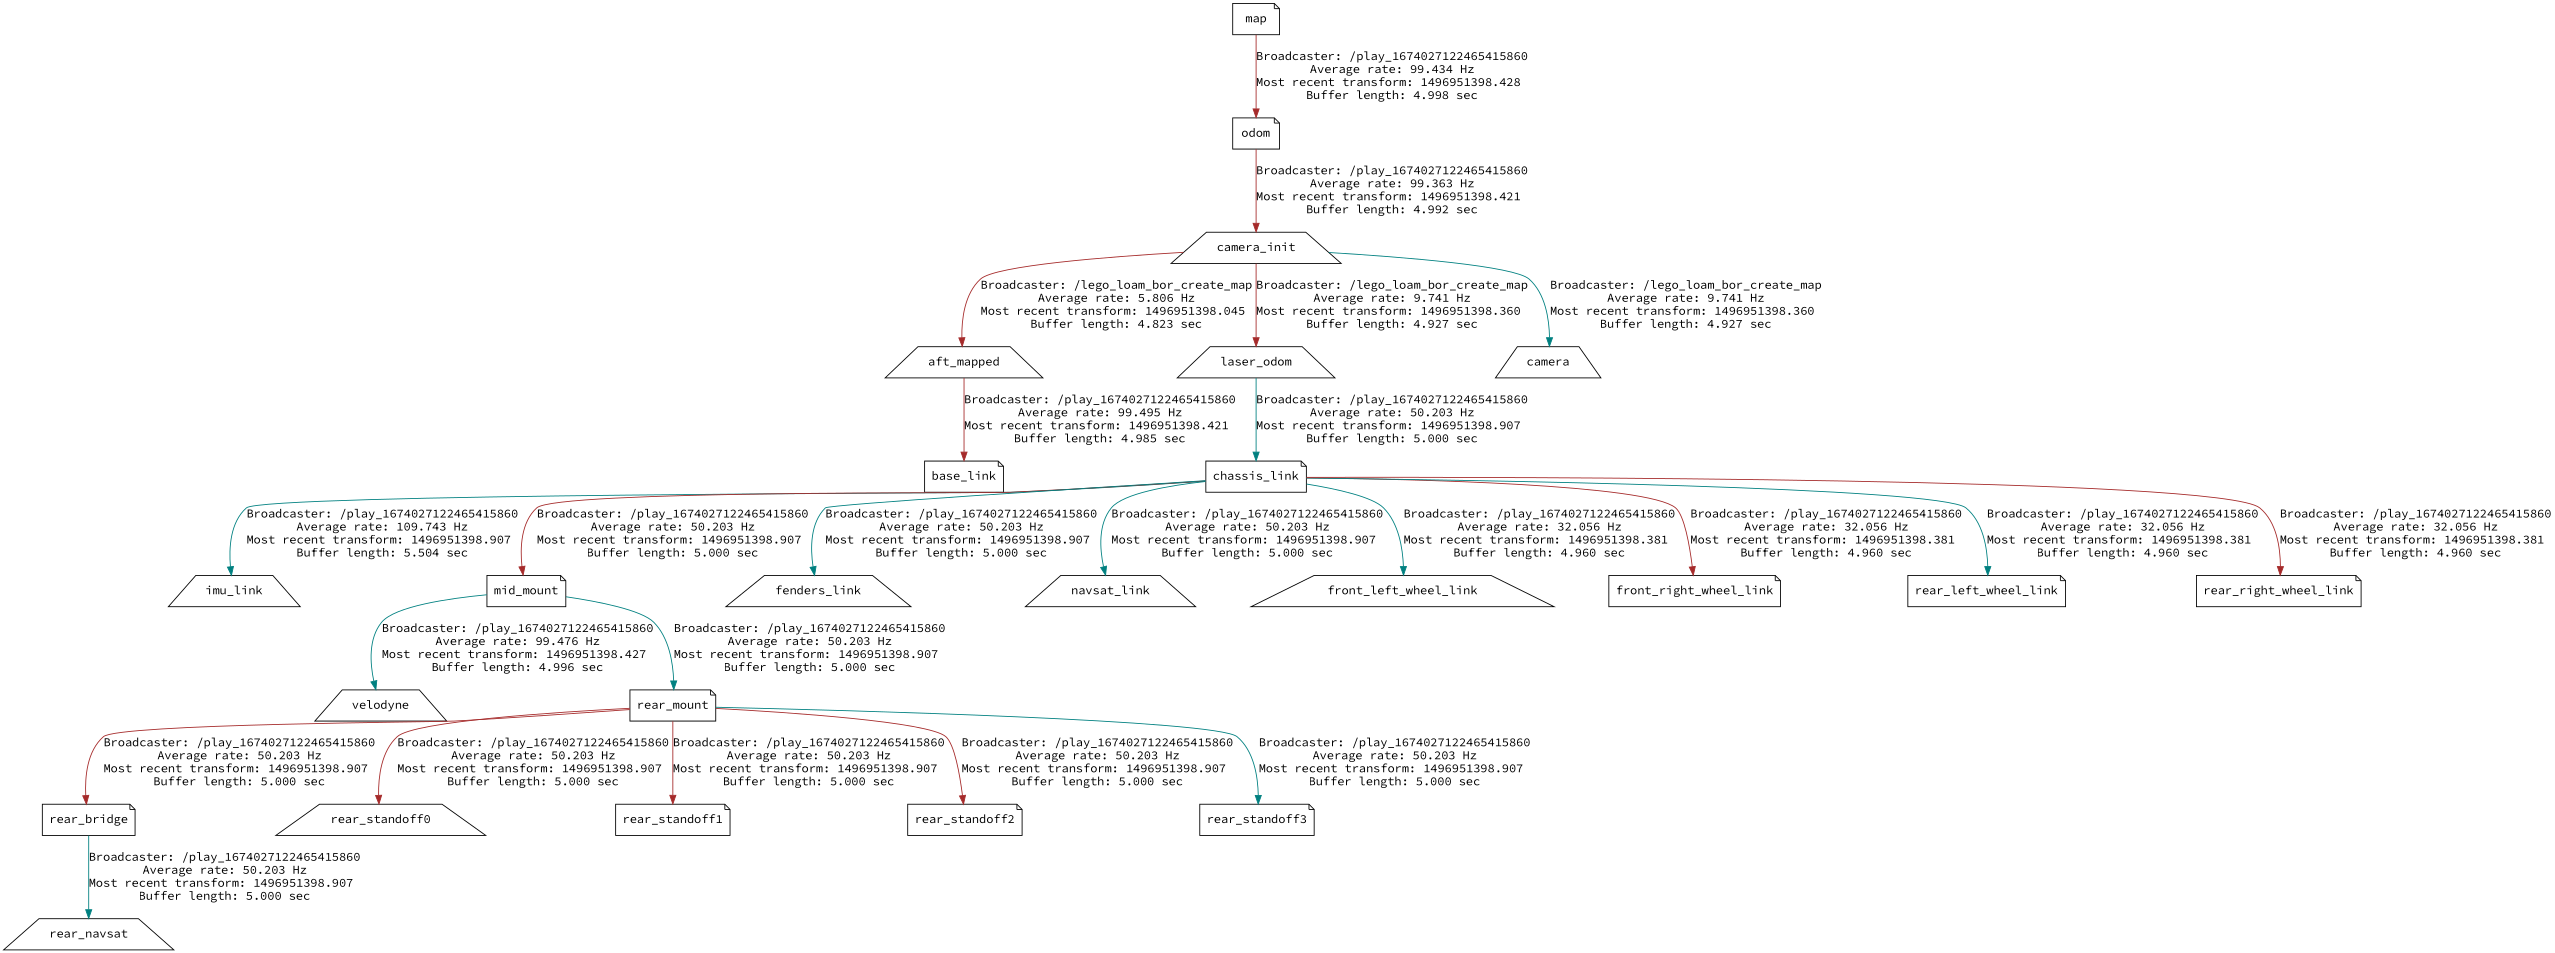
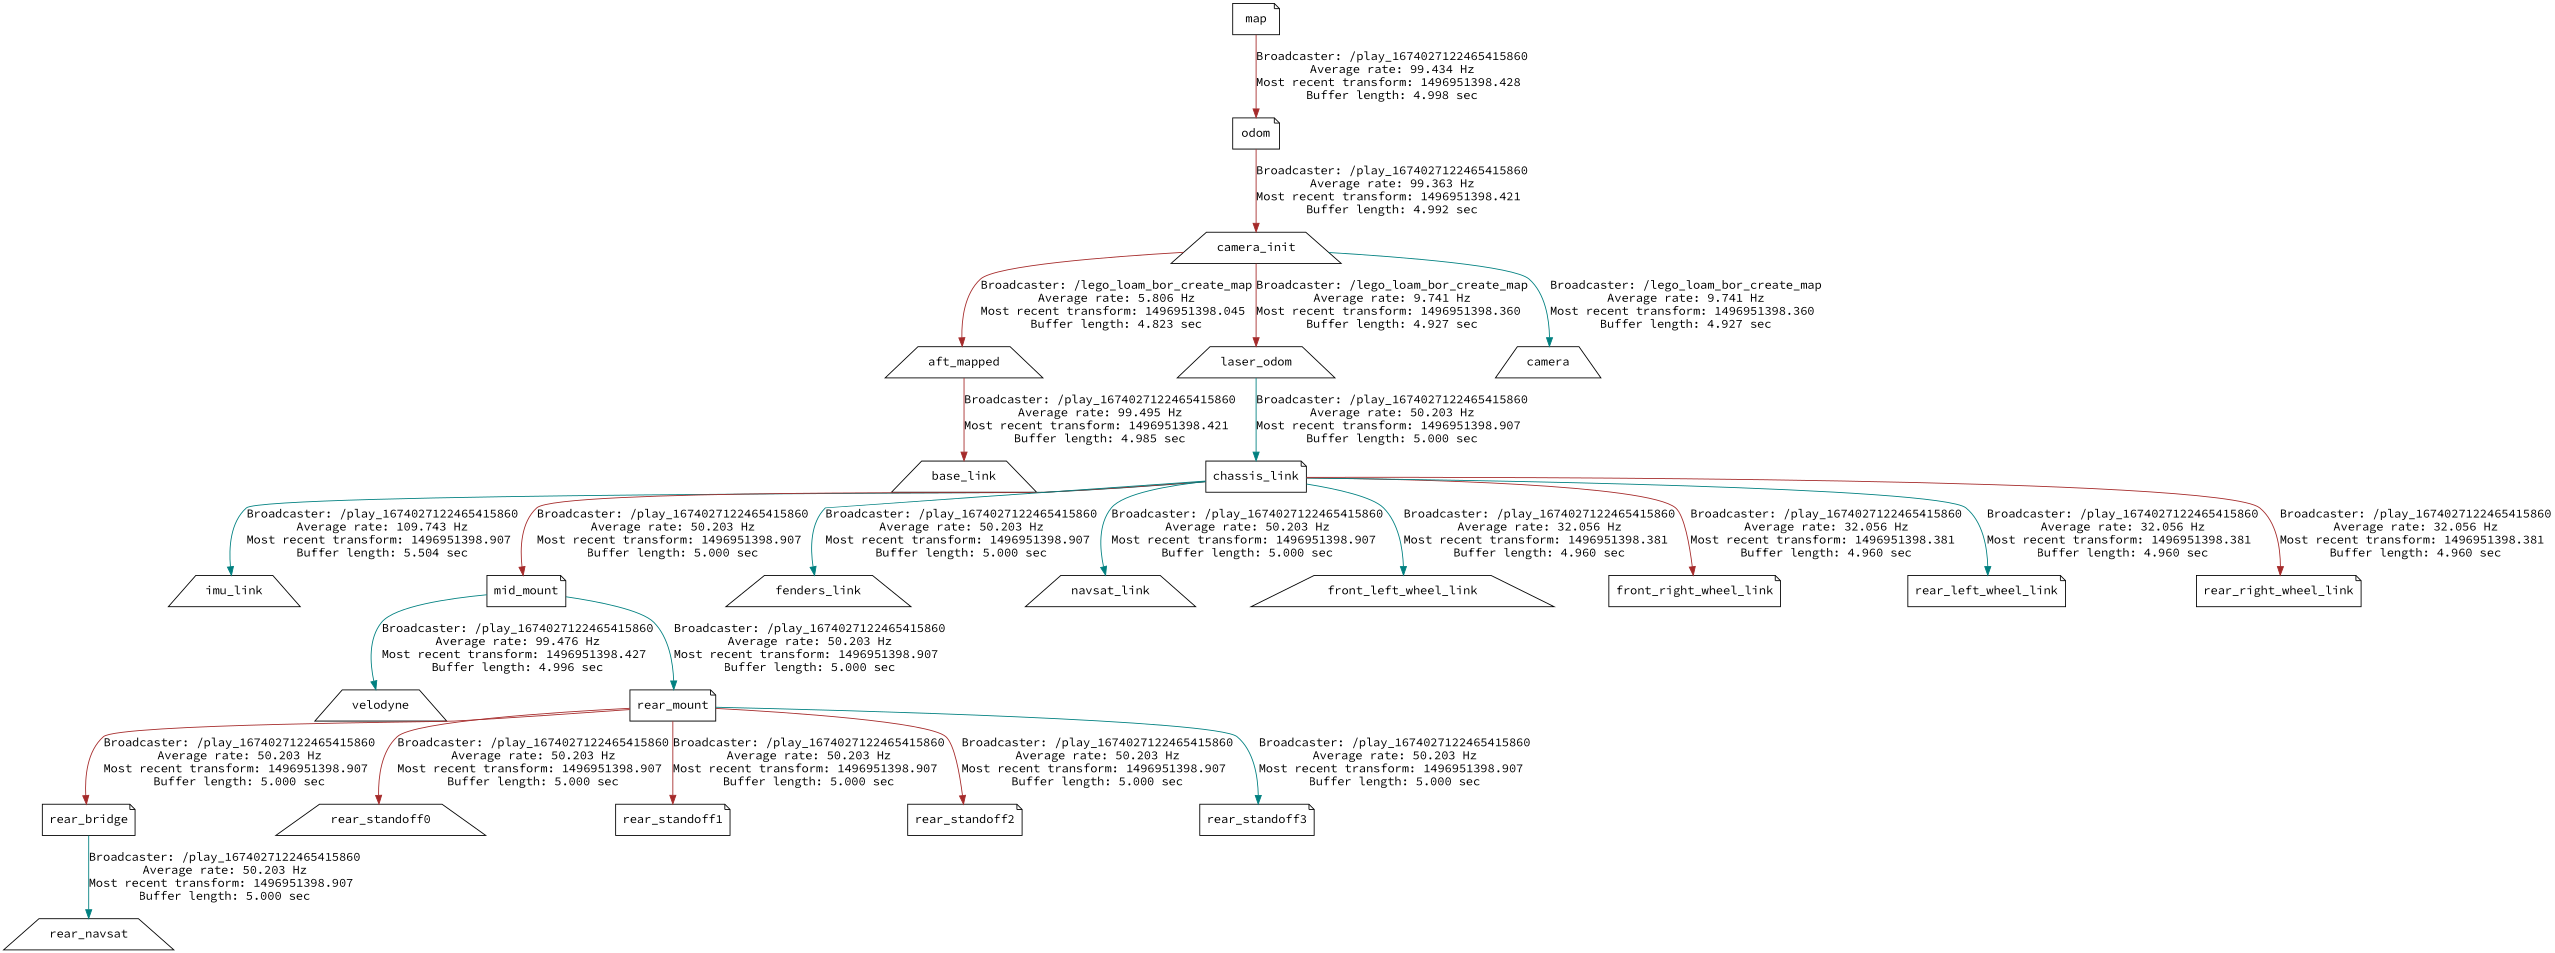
node "base_link": shape note -> trapezium
